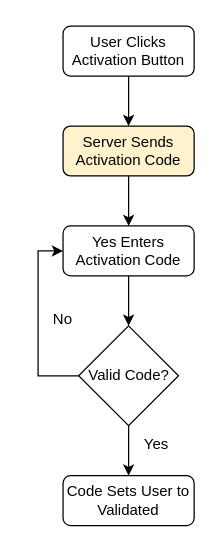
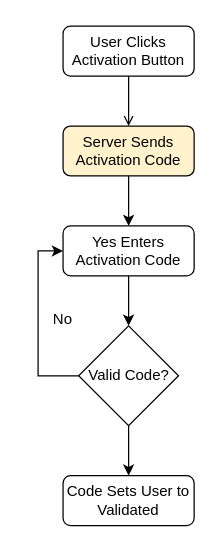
edge "User Clicks Activation Button" -> "Server Sends Activation Code": arrowhead classic -> open
node "Yes": removed
